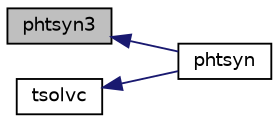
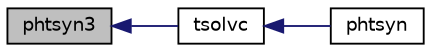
edge "phtsyn" -> "phtsyn3": now "tsolvc" -> "phtsyn3"
